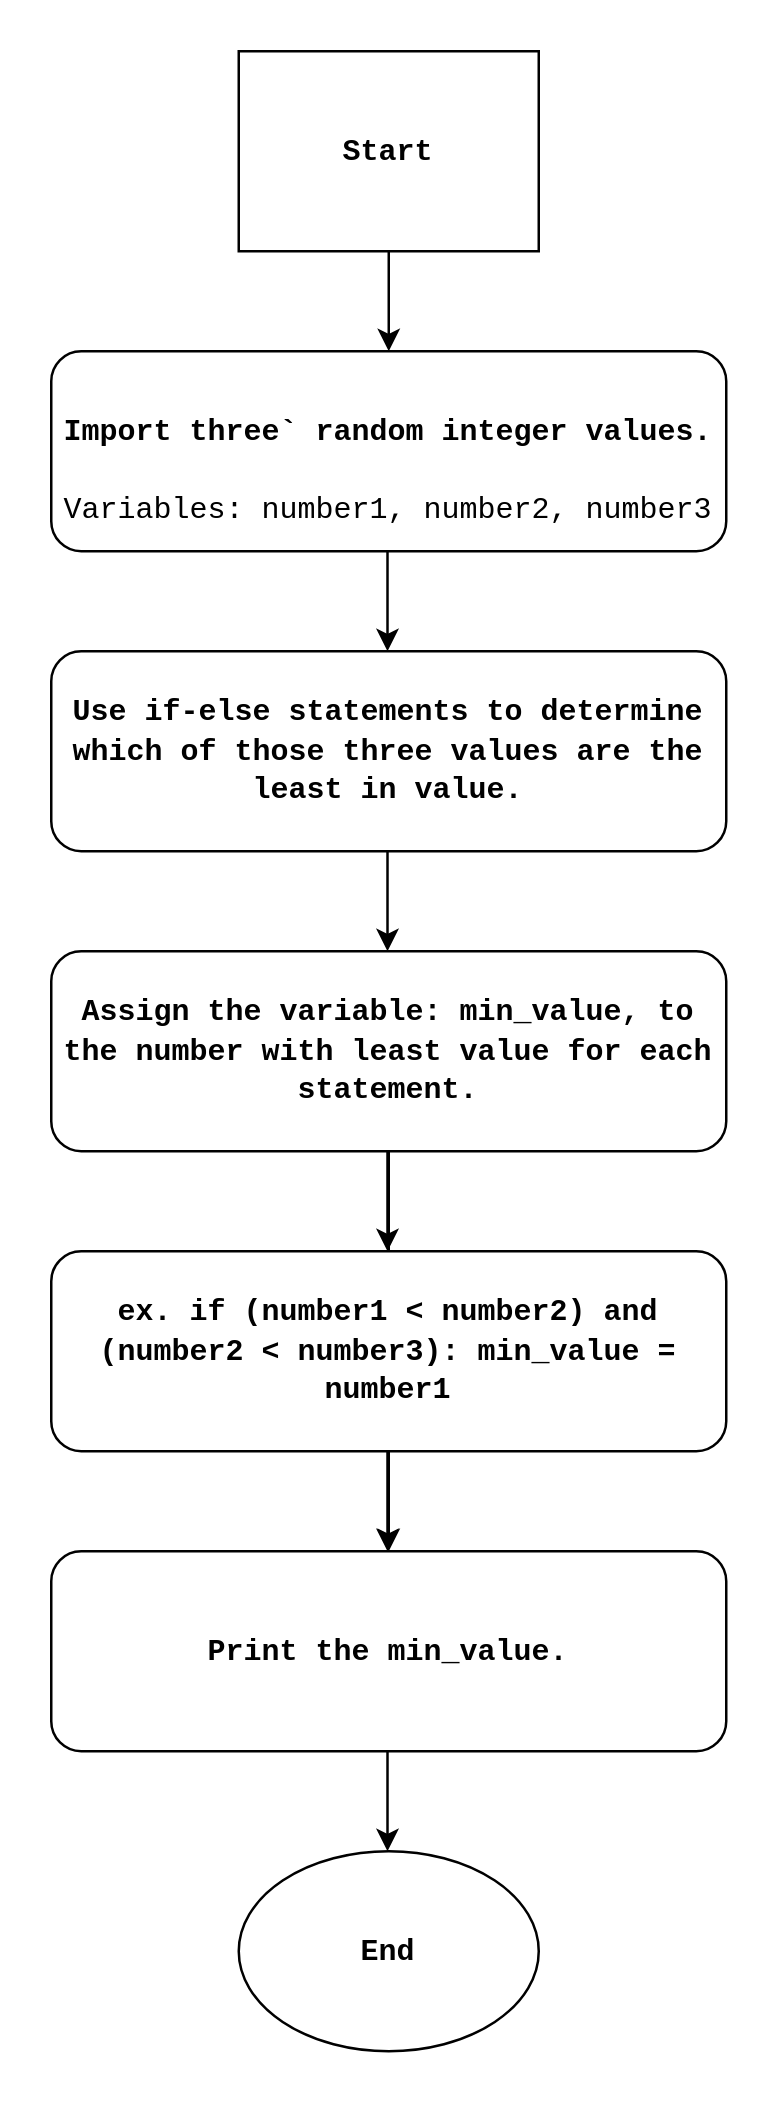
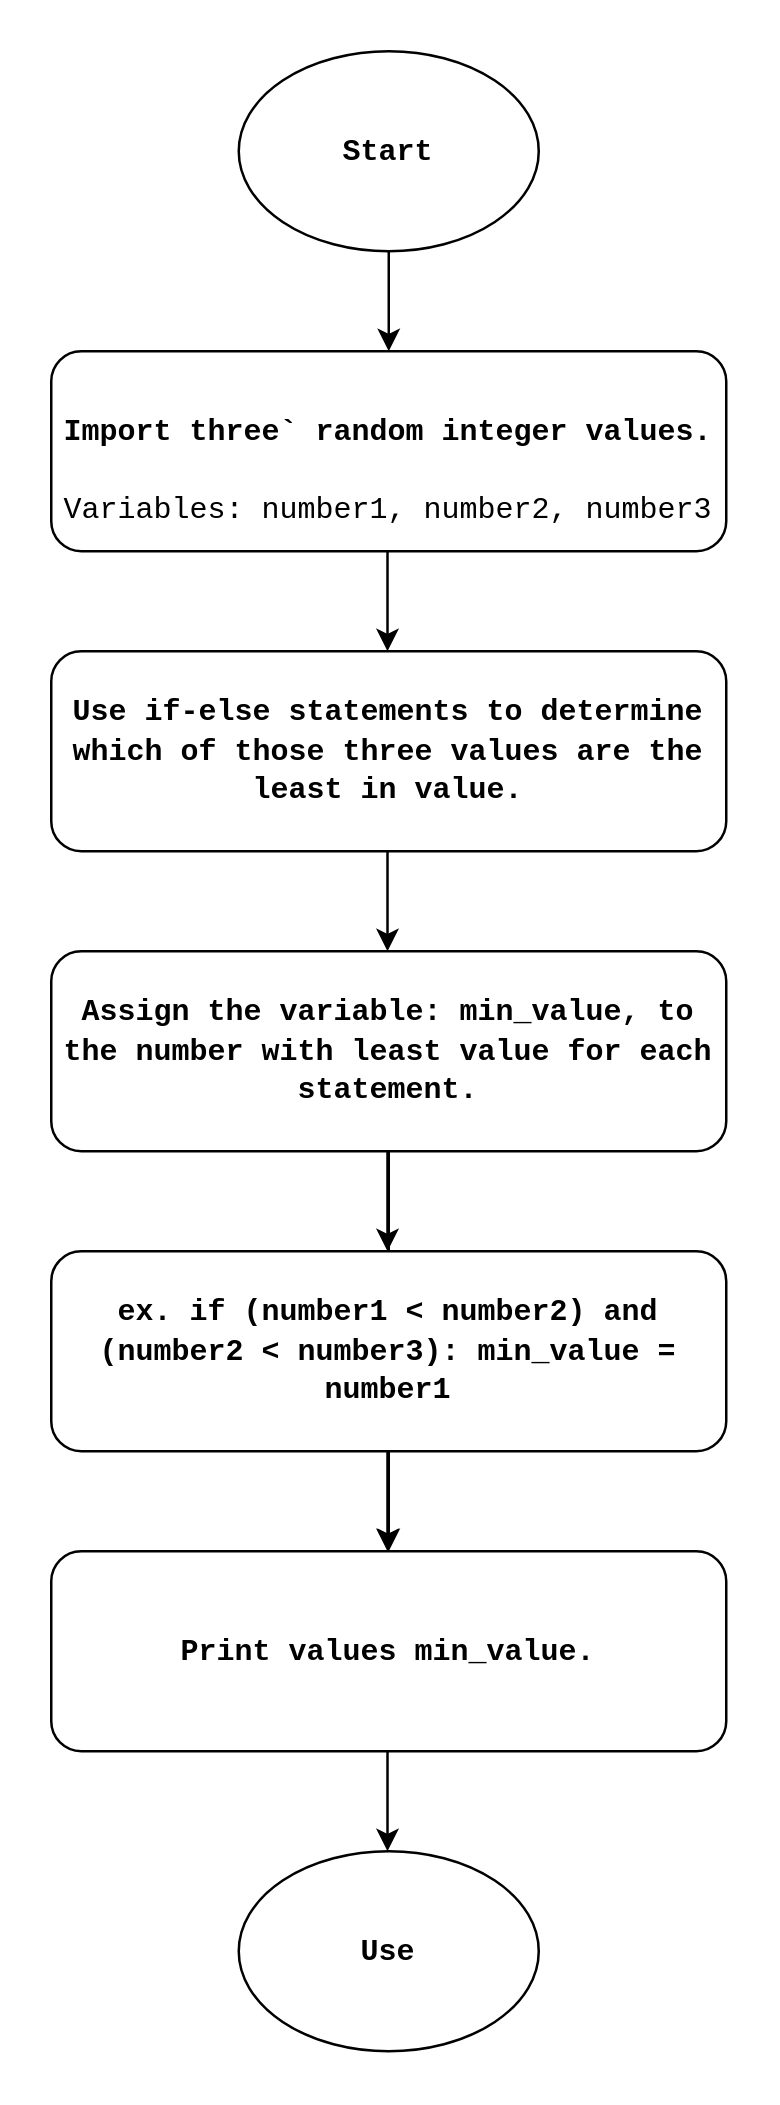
node "Start": shape rectangle -> ellipse
node "Print the min_value.": label "Print the min_value." -> "Print values min_value."
node "End": label "End" -> "Use"
